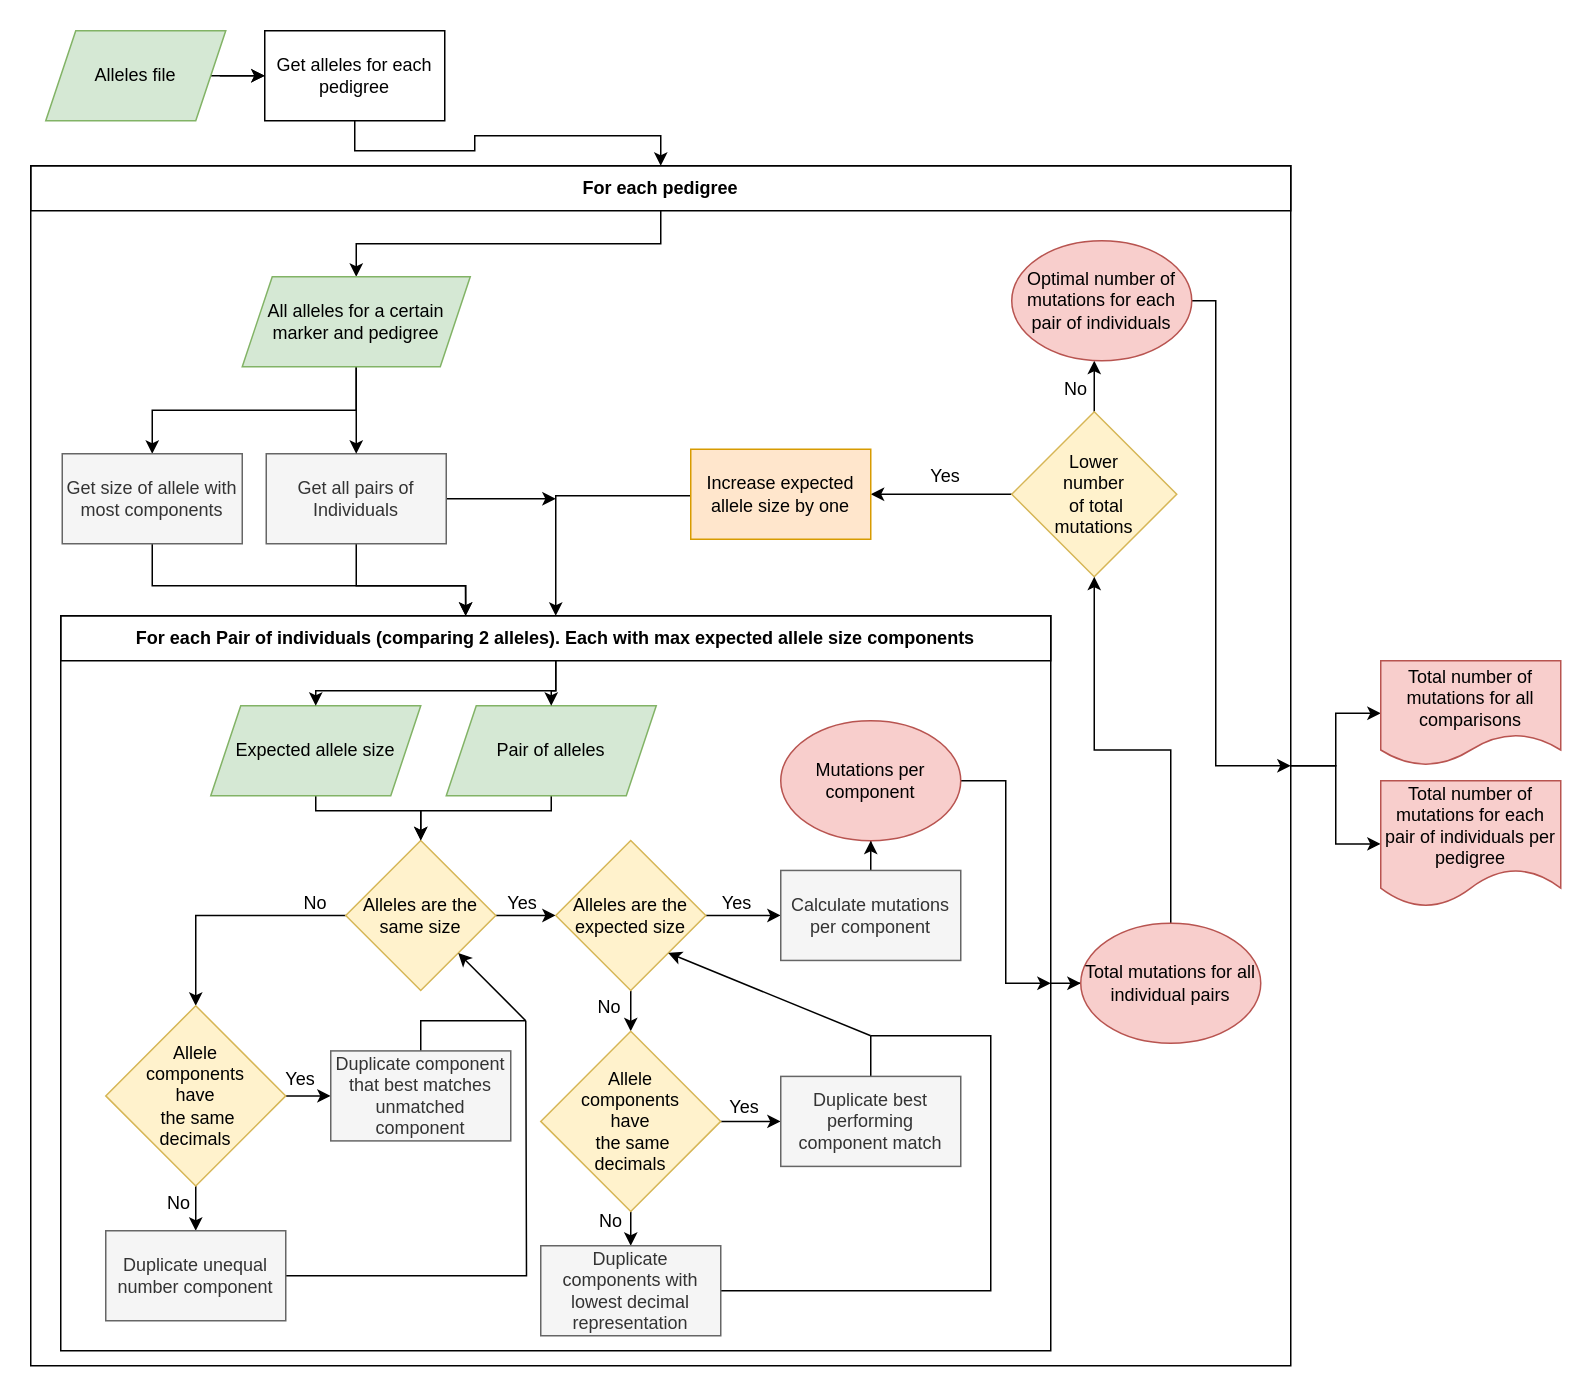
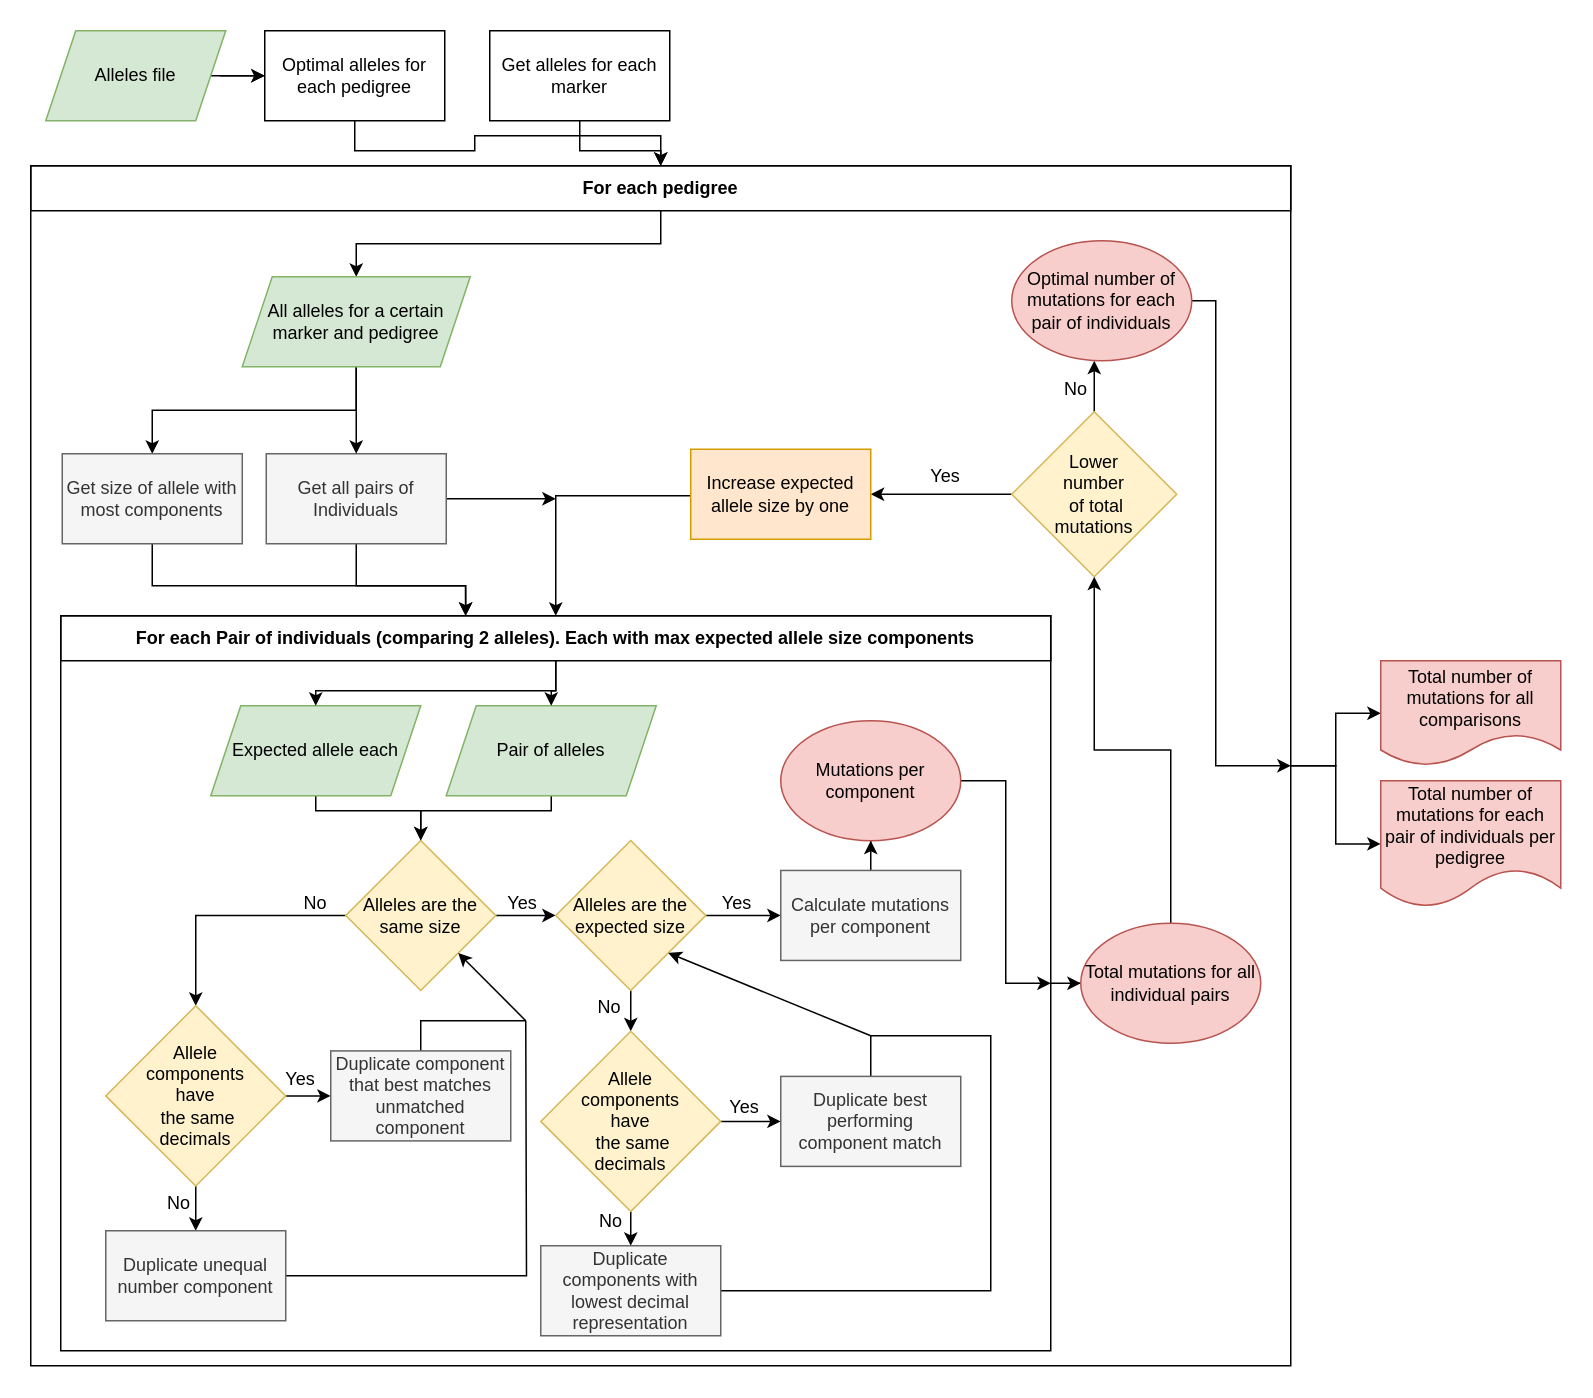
node "Get alleles for each pedigree": label "Get alleles for each pedigree" -> "Optimal alleles for each pedigree"
node "Get alleles for each marker": added
edge "Get alleles for each marker" -> "For each pedigree": added
node "Expected allele size": label "Expected allele size" -> "Expected allele each"
